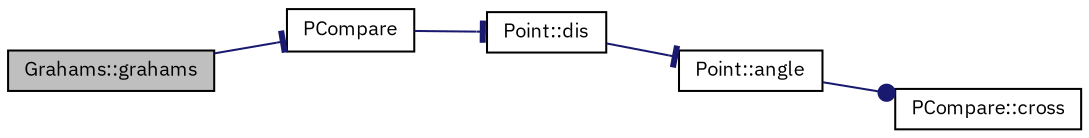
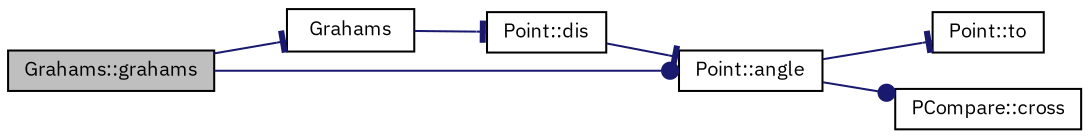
node "PCompare": label "PCompare" -> "Grahams"
node "Point::to": added
edge "Grahams::grahams" -> "Point::angle": added
